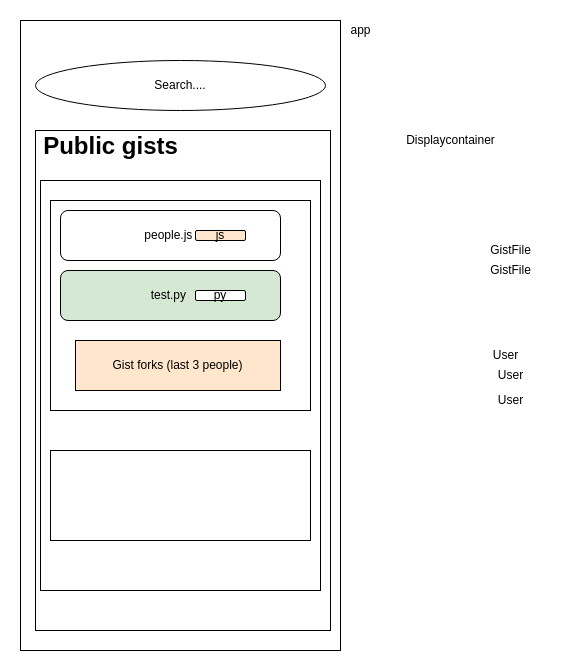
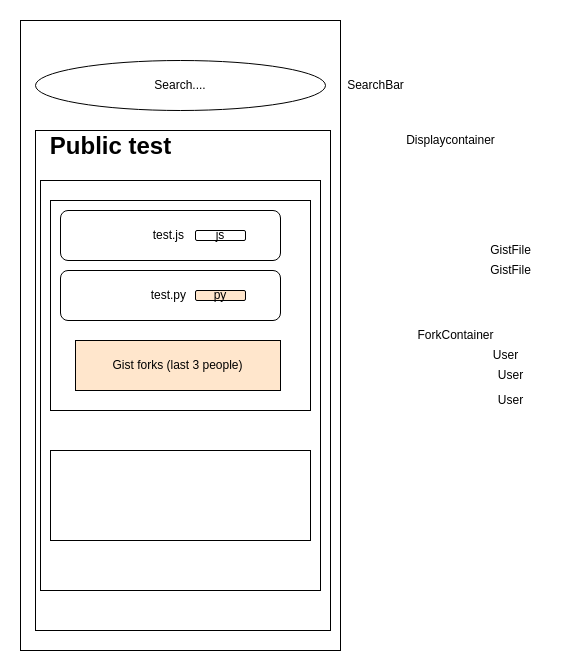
node "app": removed
node "SearchBar": added
node "Public gists": label "Public gists" -> "Public test"
node "people.js": label "people.js" -> "test.js"
node "js": fillcolor #ffe6cc -> #ffffff
node "test.py": fillcolor #d5e8d4 -> #ffffff
node "py": fillcolor #ffffff -> #ffe6cc
node "ForkContainer": added
